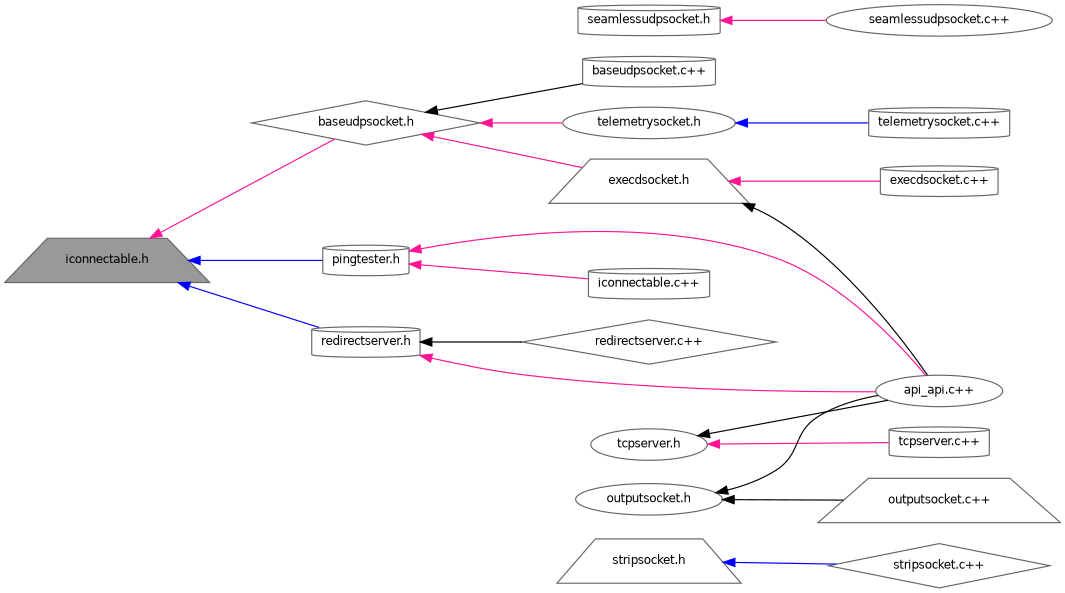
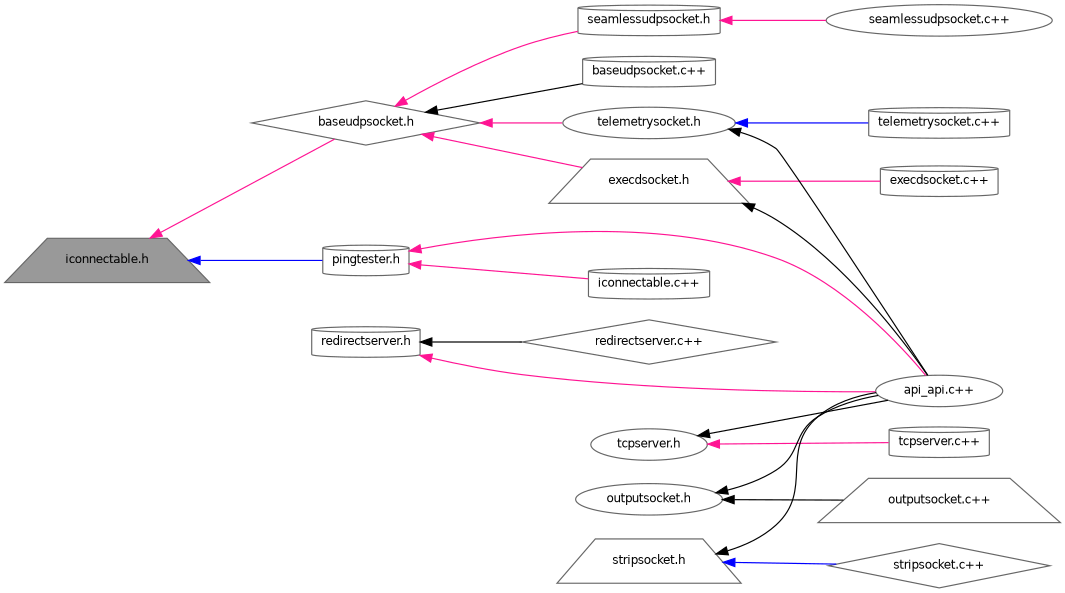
edge "seamlessudpsocket.h" -> "baseudpsocket.h": added
edge "api_api.c++" -> "telemetrysocket.h": added
edge "redirectserver.h" -> "iconnectable.h": removed
edge "api_api.c++" -> "stripsocket.h": added
